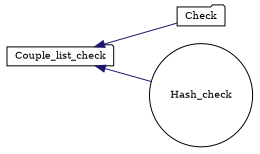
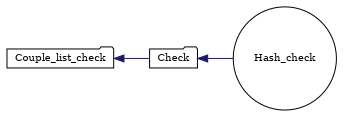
edge "Hash_check" -> "Couple_list_check": now "Hash_check" -> "Check"
